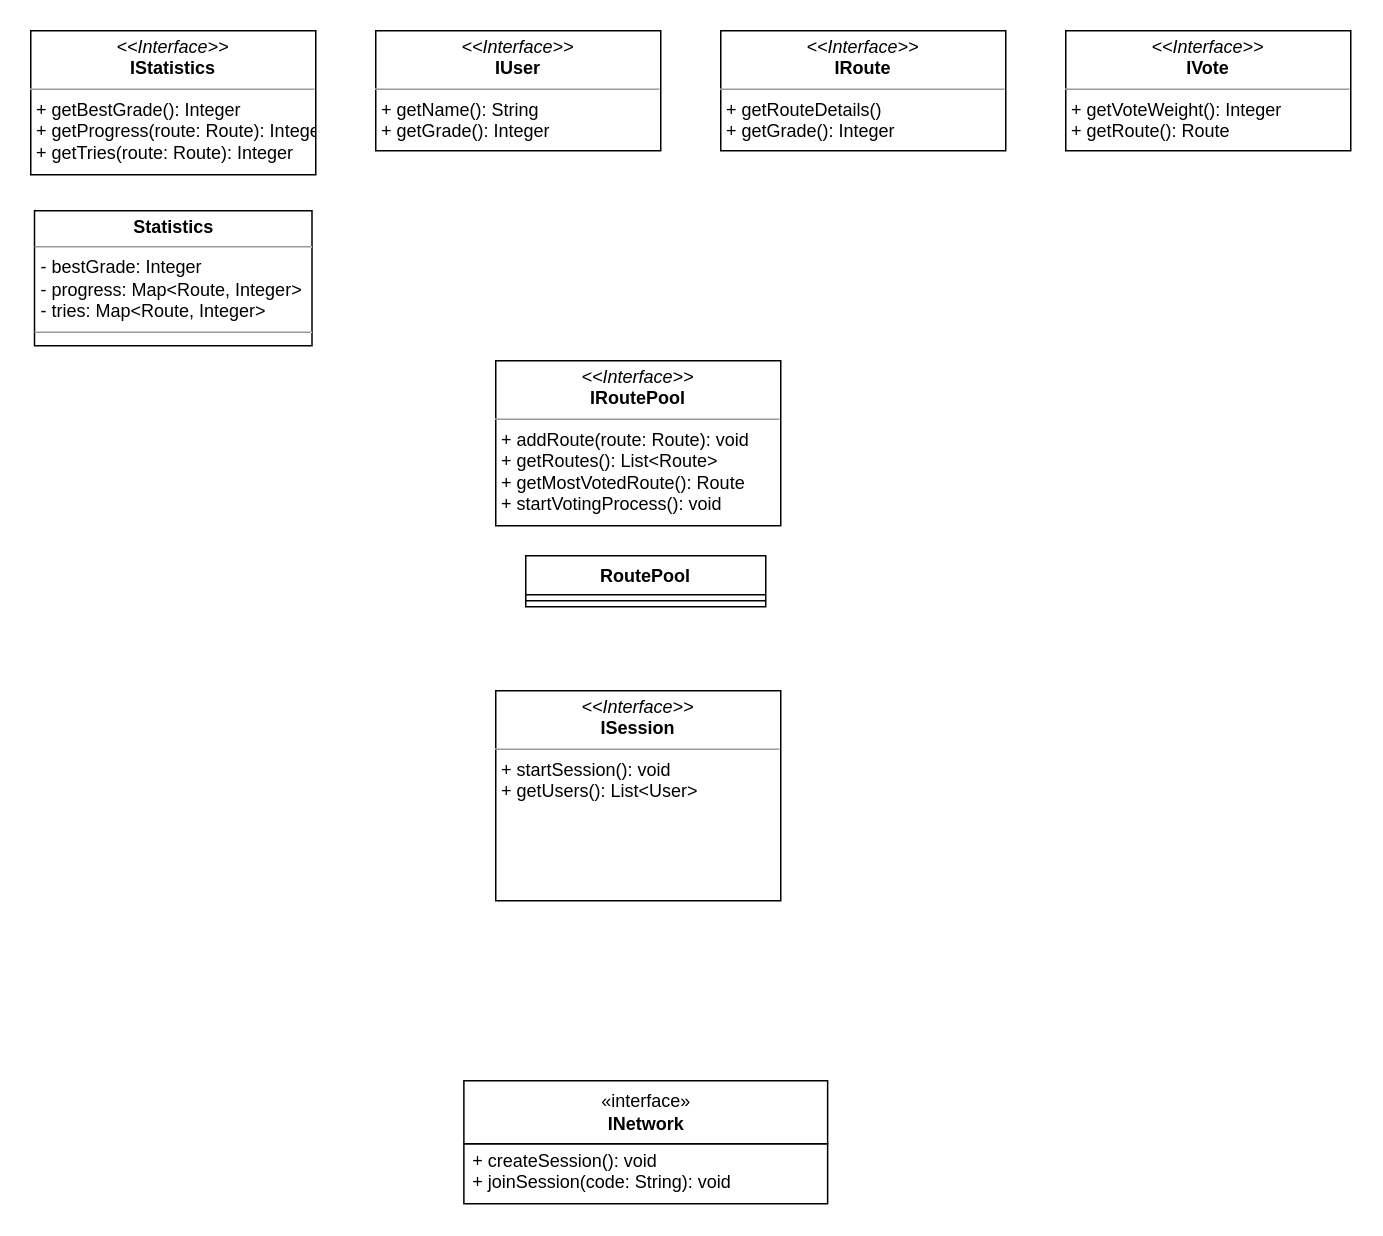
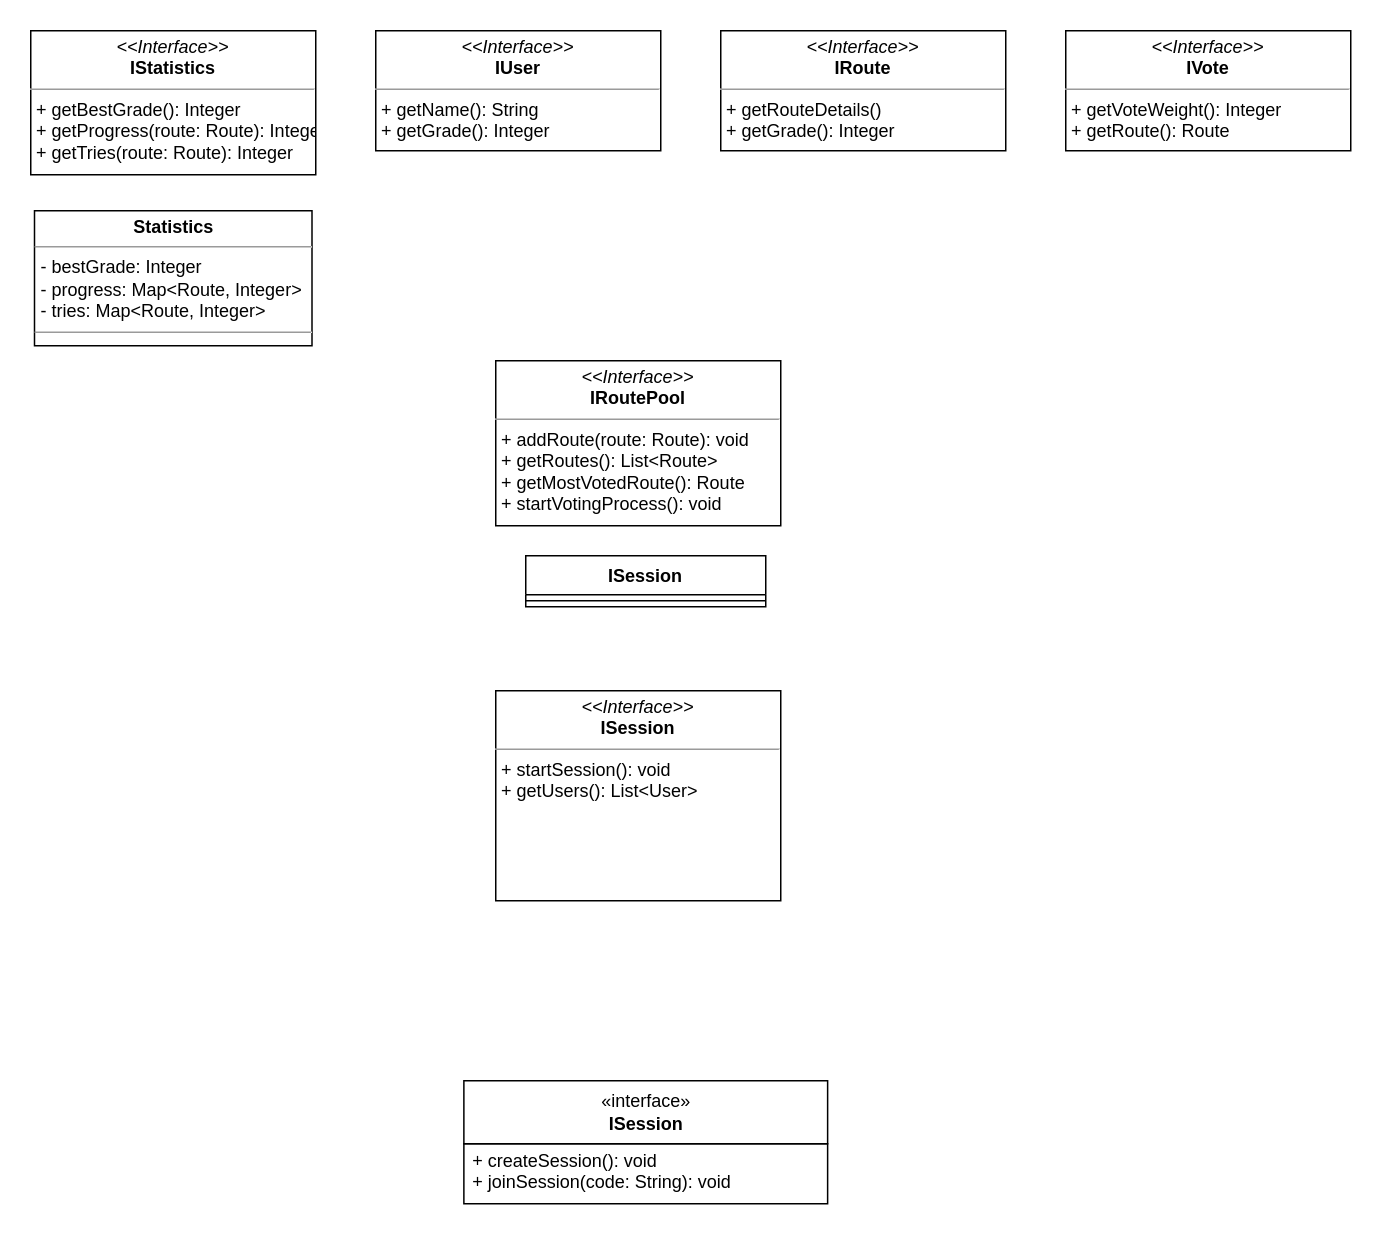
node "RoutePool": label "RoutePool" -> "ISession"
node "«interface» INetwork": label "«interface» INetwork" -> "«interface» ISession"
